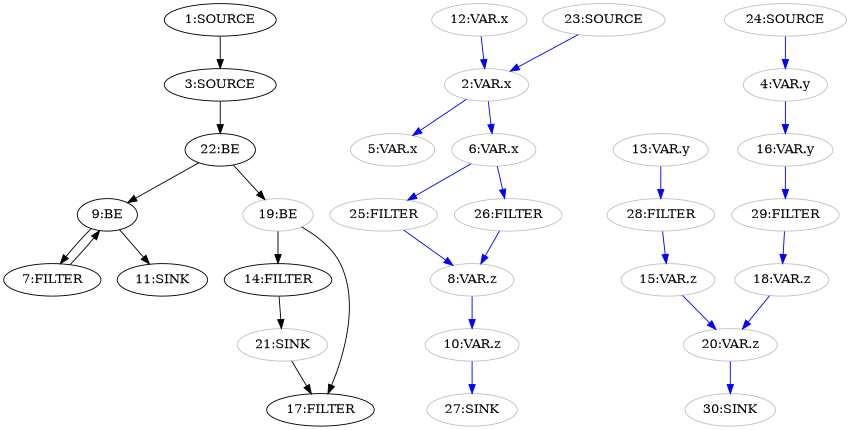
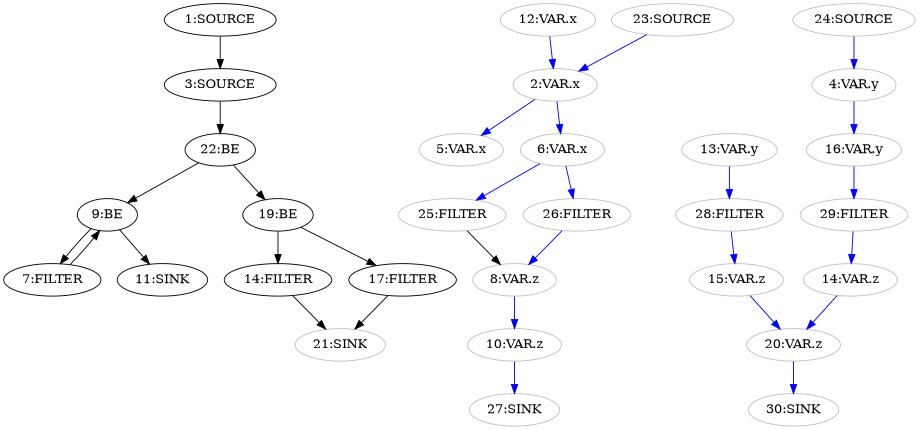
node "19:BE": color grey -> black
edge "25:FILTER" -> "8:VAR.z": color blue -> black
node "18:VAR.z": label "18:VAR.z" -> "14:VAR.z"
edge "21:SINK" -> "17:FILTER": reversed
